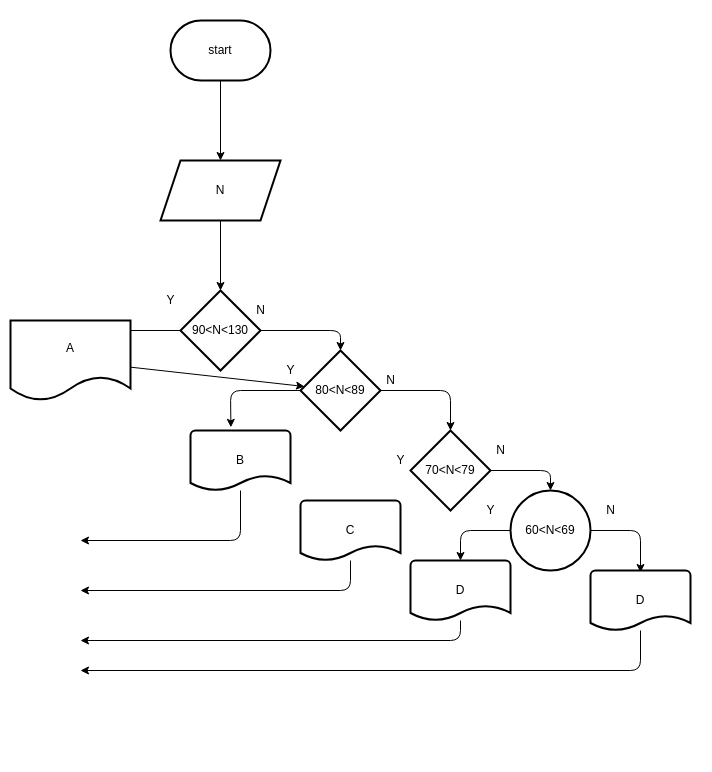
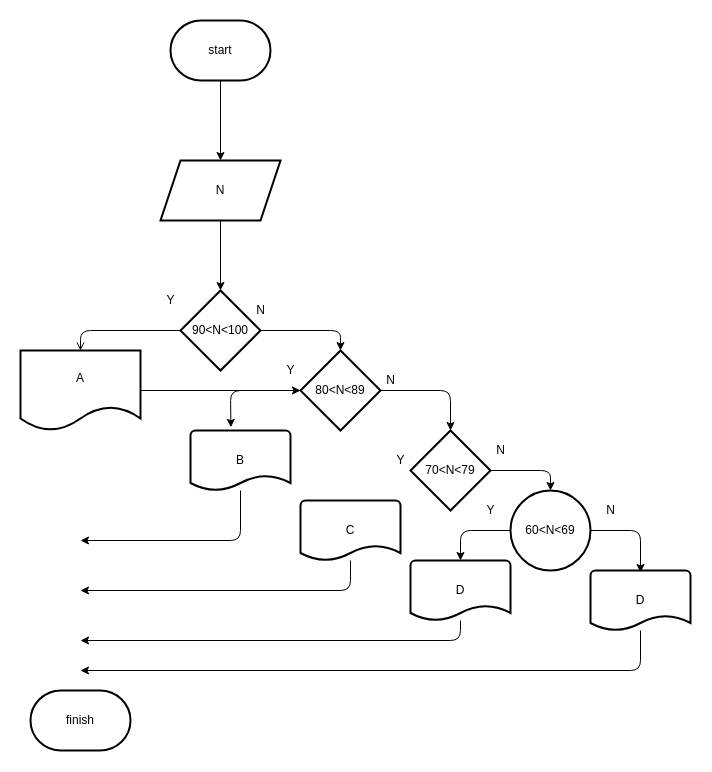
node "90<N<130": label "90<N<130" -> "90<N<100"
node "A": moved (71, 361) -> (81, 391)
node "finish": added
